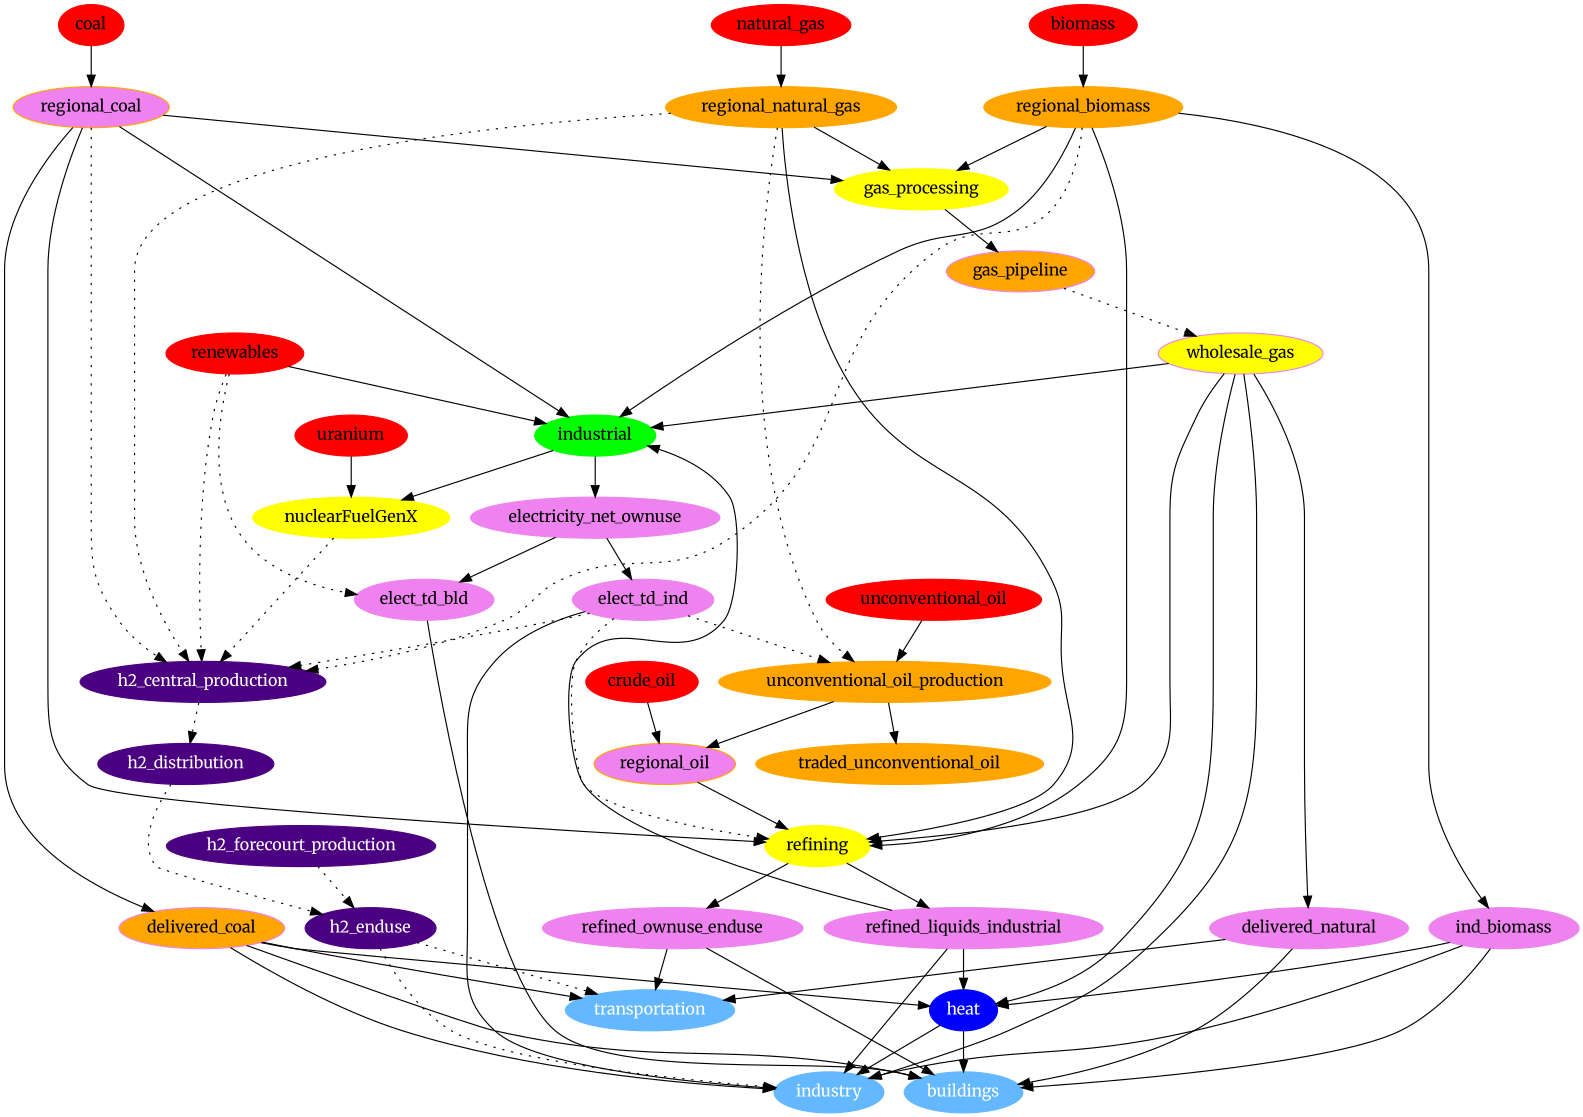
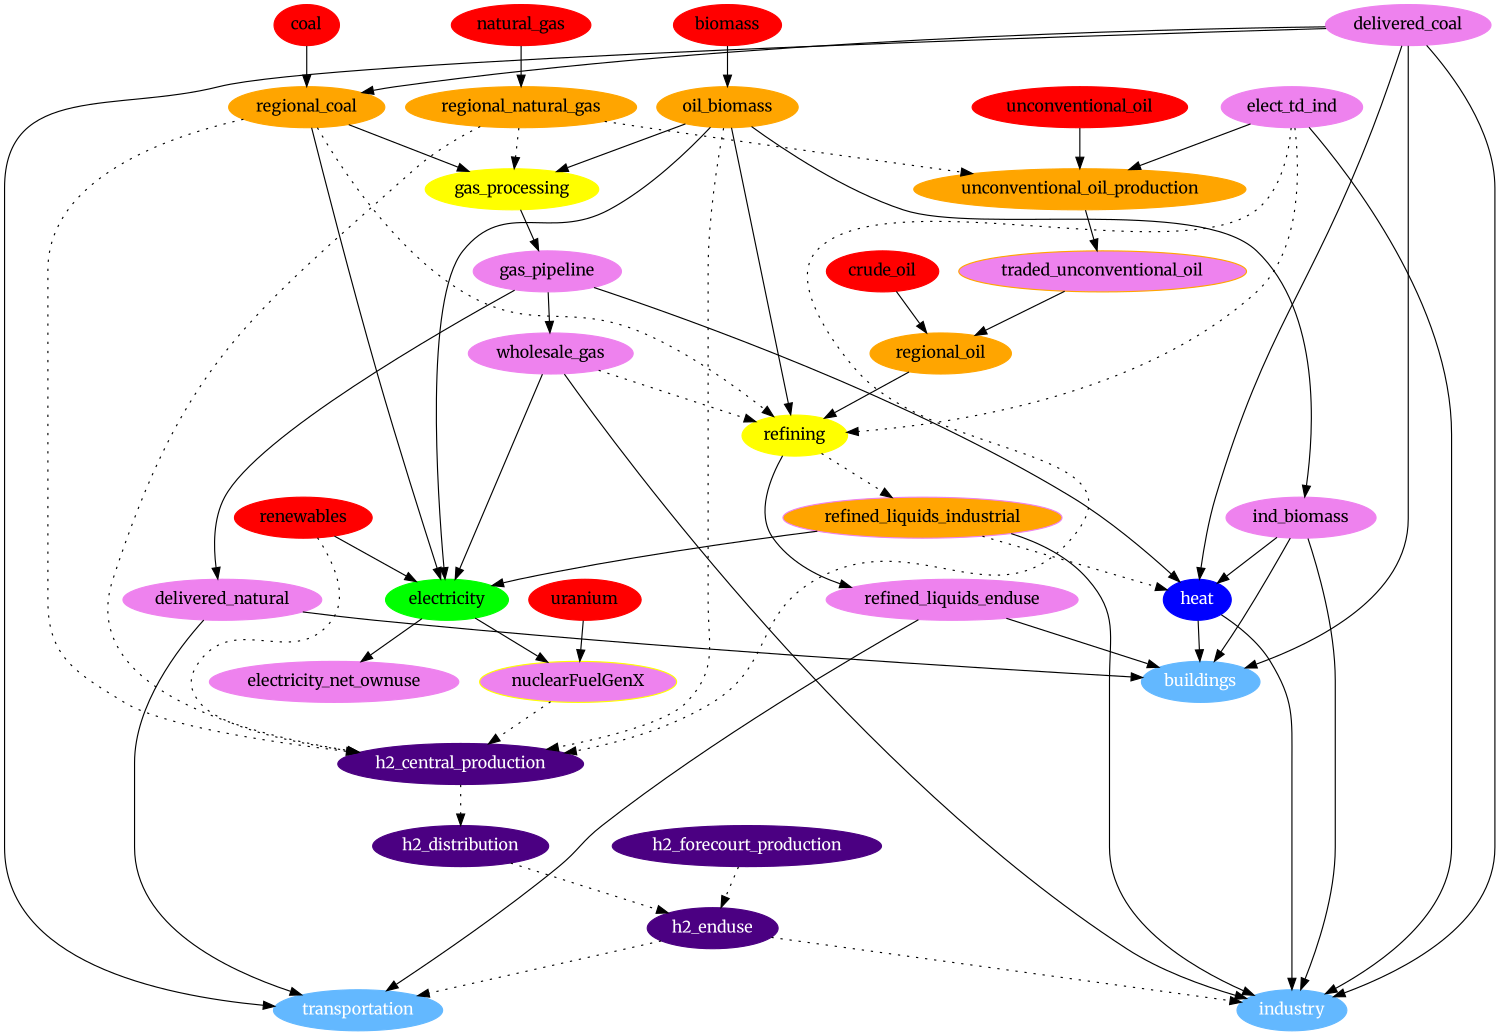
node "regional_coal": fillcolor violet -> orange
node "regional_biomass": label "regional_biomass" -> "oil_biomass"
edge "regional_natural_gas" -> "gas_processing": style solid -> dotted
node "gas_pipeline": fillcolor orange -> violet
edge "gas_pipeline" -> "wholesale_gas": style dotted -> solid
node "wholesale_gas": fillcolor yellow -> violet
node "industrial": label "industrial" -> "electricity"
edge "regional_natural_gas" -> "refining": removed
node "nuclearFuelGenX": fillcolor yellow -> violet
edge "regional_coal" -> "delivered_coal": reversed
edge "electricity_net_ownuse" -> "elect_td_ind": removed
node "elect_td_bld": removed
edge "wholesale_gas" -> "delivered_natural": now "gas_pipeline" -> "delivered_natural"
edge "elect_td_ind" -> "unconventional_oil_production": style dotted -> solid
edge "wholesale_gas" -> "refining": style solid -> dotted
edge "unconventional_oil_production" -> "regional_oil": now "traded_unconventional_oil" -> "regional_oil"
edge "wholesale_gas" -> "heat": now "gas_pipeline" -> "heat"
node "regional_oil": fillcolor violet -> orange
node "traded_unconventional_oil": fillcolor orange -> violet
edge "regional_coal" -> "refining": style solid -> dotted
edge "refining" -> "refined_liquids_industrial": style solid -> dotted
node "delivered_coal": fillcolor orange -> violet
node "refined_ownuse_enduse": label "refined_ownuse_enduse" -> "refined_liquids_enduse"
node "refined_liquids_industrial": fillcolor violet -> orange
edge "refined_liquids_industrial" -> "heat": style solid -> dotted
